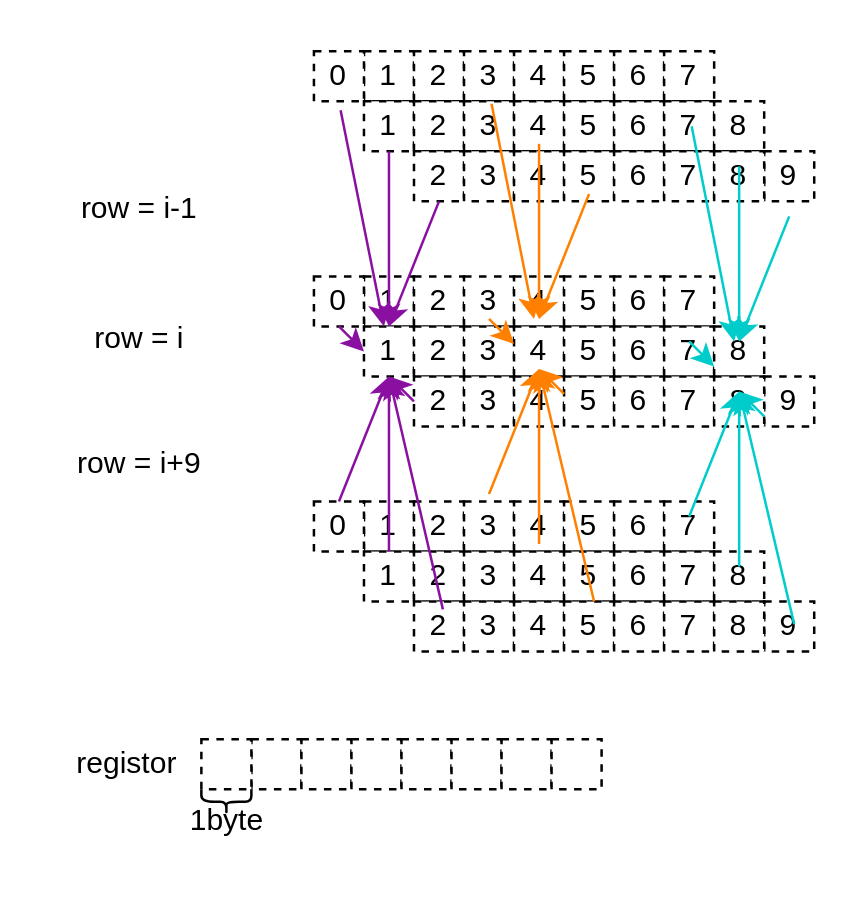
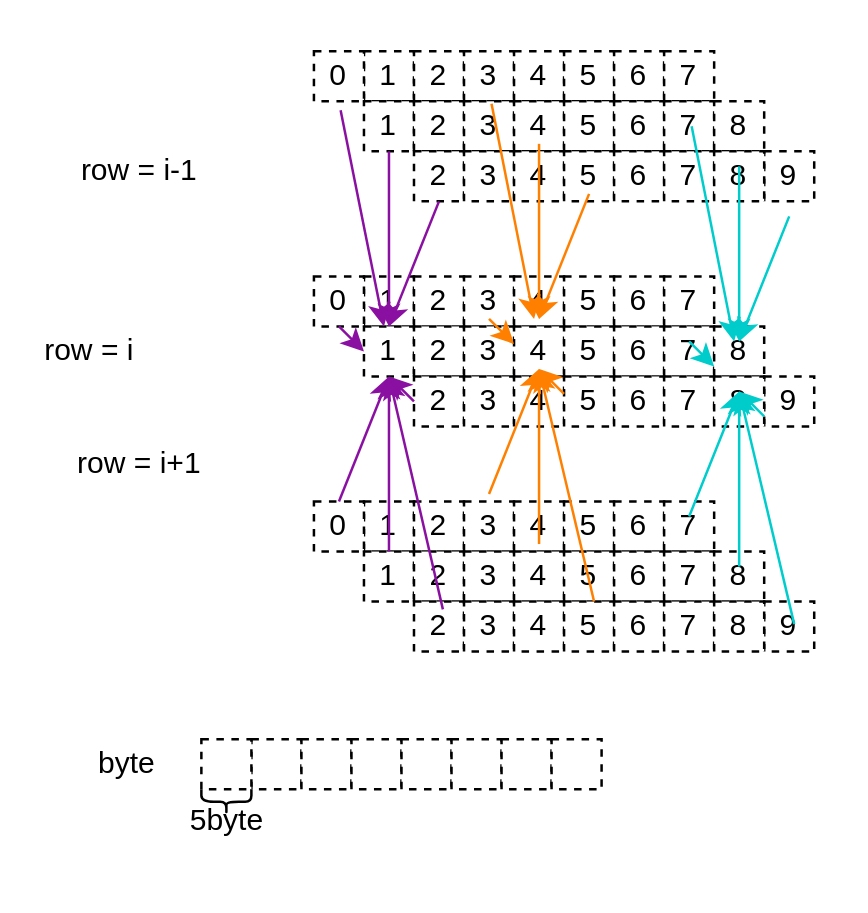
node "row = i-1": moved (139, 209) -> (139, 171)
node "row = i": moved (139, 339) -> (89, 351)
node "row = i+9": label "row = i+9" -> "row = i+1"
node "registor": label "registor" -> "byte"
node "1byte": label "1byte" -> "5byte"
